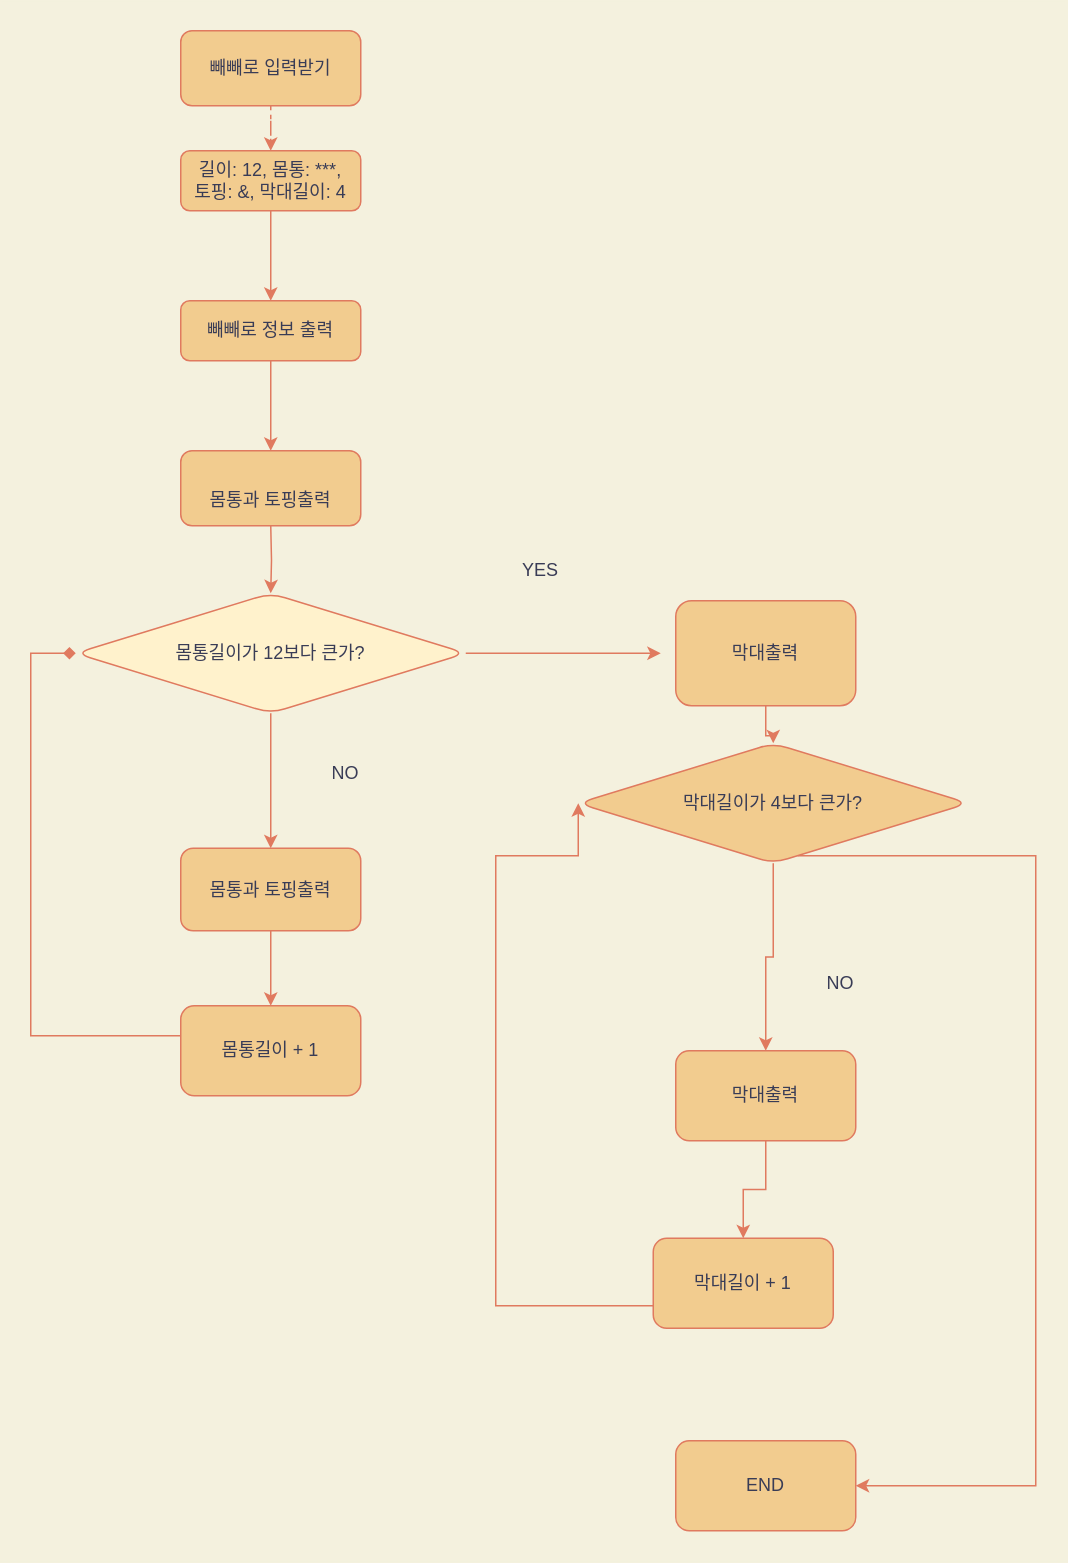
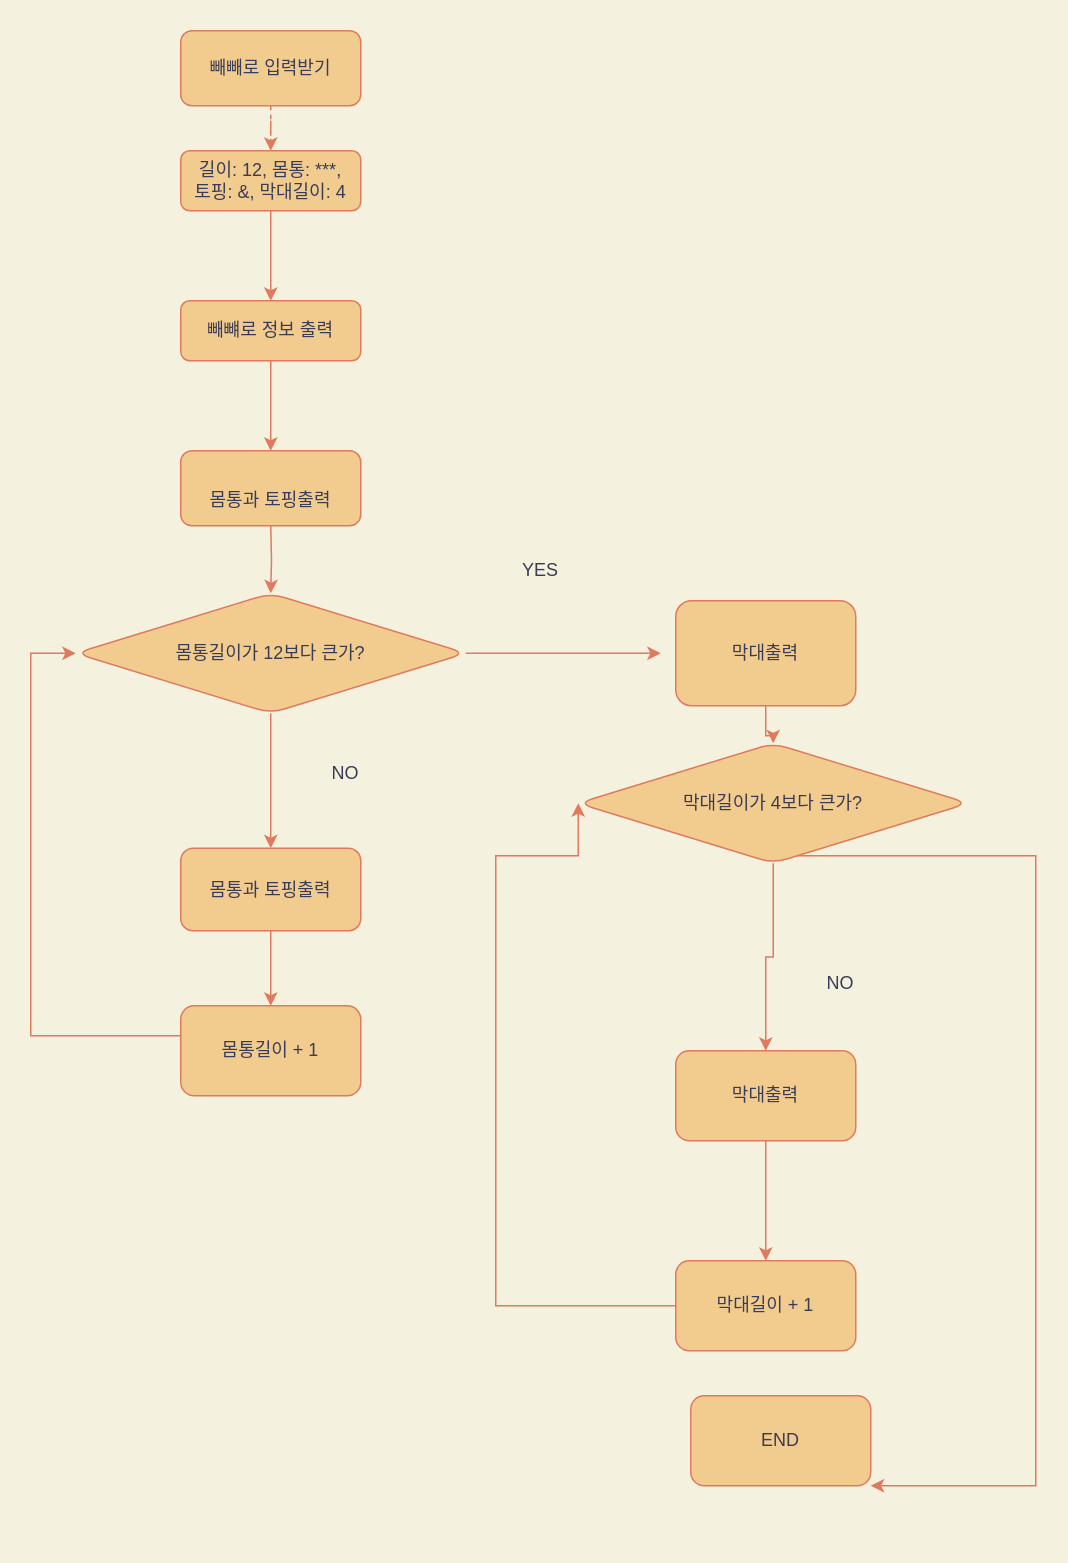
node "빼빼로 정보 출력": label "빼빼로 정보 출력" -> "빼뺴로 정보 출력"
edge "몸통길이 + 1" -> "몸통길이가 12보다 큰가?": arrowhead diamond -> classic
node "몸통길이가 12보다 큰가?": fillcolor #fff2cc -> #f2cc8f
node "막대길이 + 1": moved (743, 1283) -> (766, 1306)
node "END": moved (766, 1486) -> (781, 1441)
